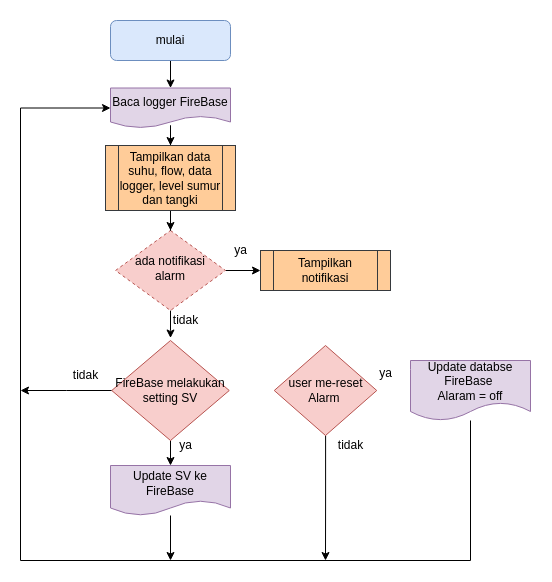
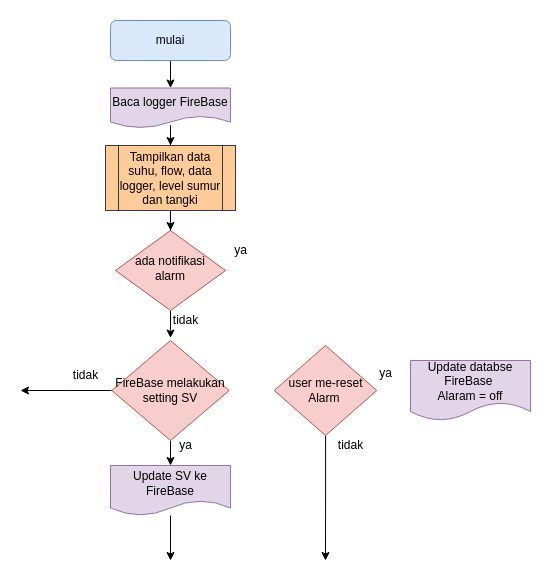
node "ada notifikasi alarm": style dashed -> solid
edge "ada notifikasi alarm" -> "Tampilkan notifikasi": removed
node "Tampilkan notifikasi": removed
edge "Update databse FireBase Alaram = off" -> "Baca logger FireBase": removed
